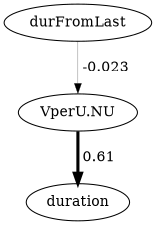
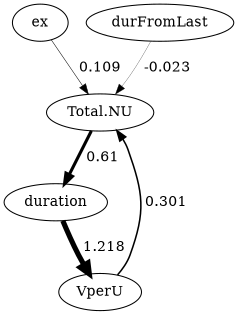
node "ex": added
node "VperU.NU": label "VperU.NU" -> "Total.NU"
node "VperU": added
